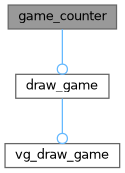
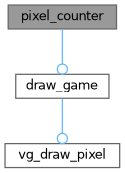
node "game_counter": label "game_counter" -> "pixel_counter"
node "vg_draw_game": label "vg_draw_game" -> "vg_draw_pixel"
